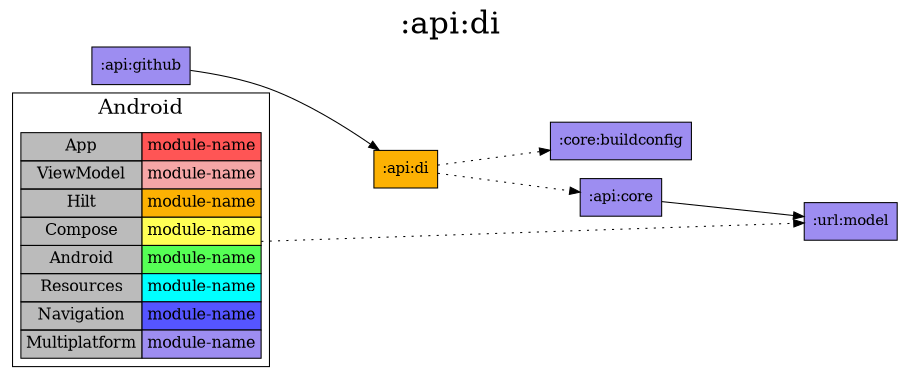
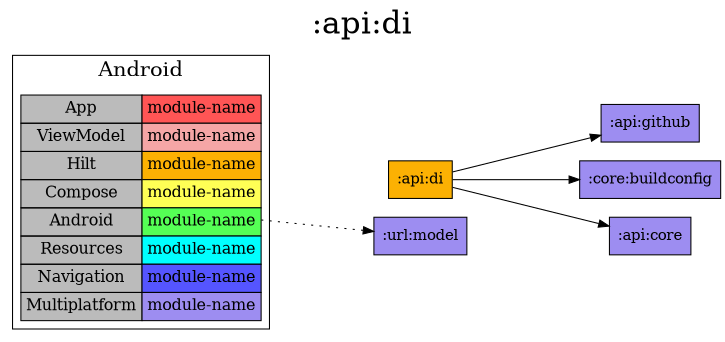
edge ":api:github" -> ":api:di": reversed
edge ":api:di" -> ":core:buildconfig": style dotted -> solid
edge ":api:di" -> ":api:core": style dotted -> solid
edge ":api:core" -> ":url:model": removed
